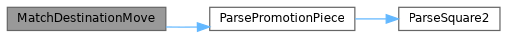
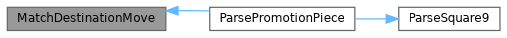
node "ParseSquare2": label "ParseSquare2" -> "ParseSquare9"
edge "MatchDestinationMove" -> "ParsePromotionPiece": reversed
